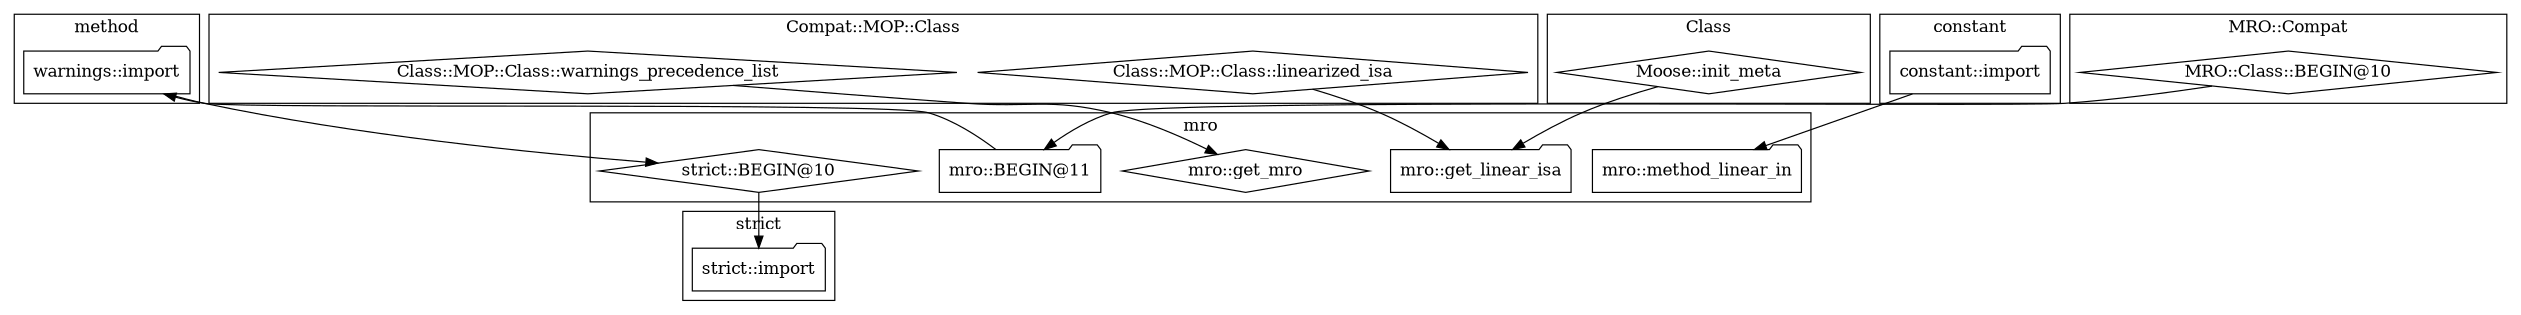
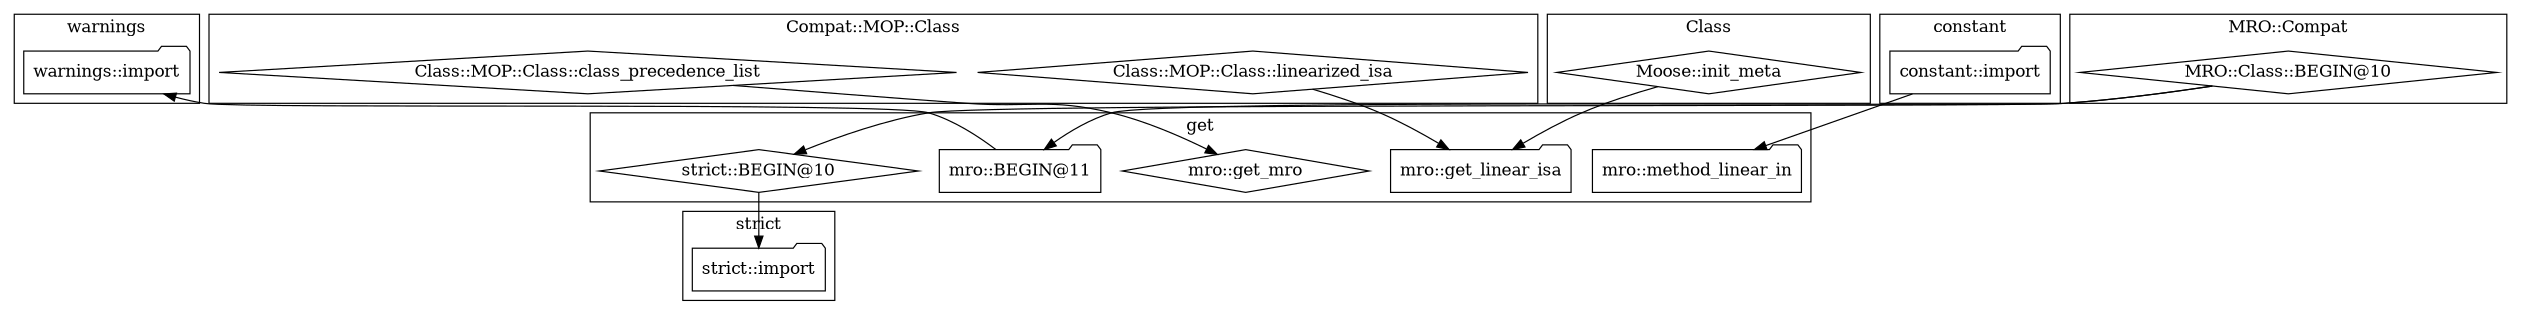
cluster "method": label "method" -> "warnings"
node "Class::MOP::Class::warnings_precedence_list": label "Class::MOP::Class::warnings_precedence_list" -> "Class::MOP::Class::class_precedence_list"
cluster "mro": label "mro" -> "get"
edge "warnings::import" -> "strict::BEGIN@10": now "MRO::Class::BEGIN@10" -> "strict::BEGIN@10"
